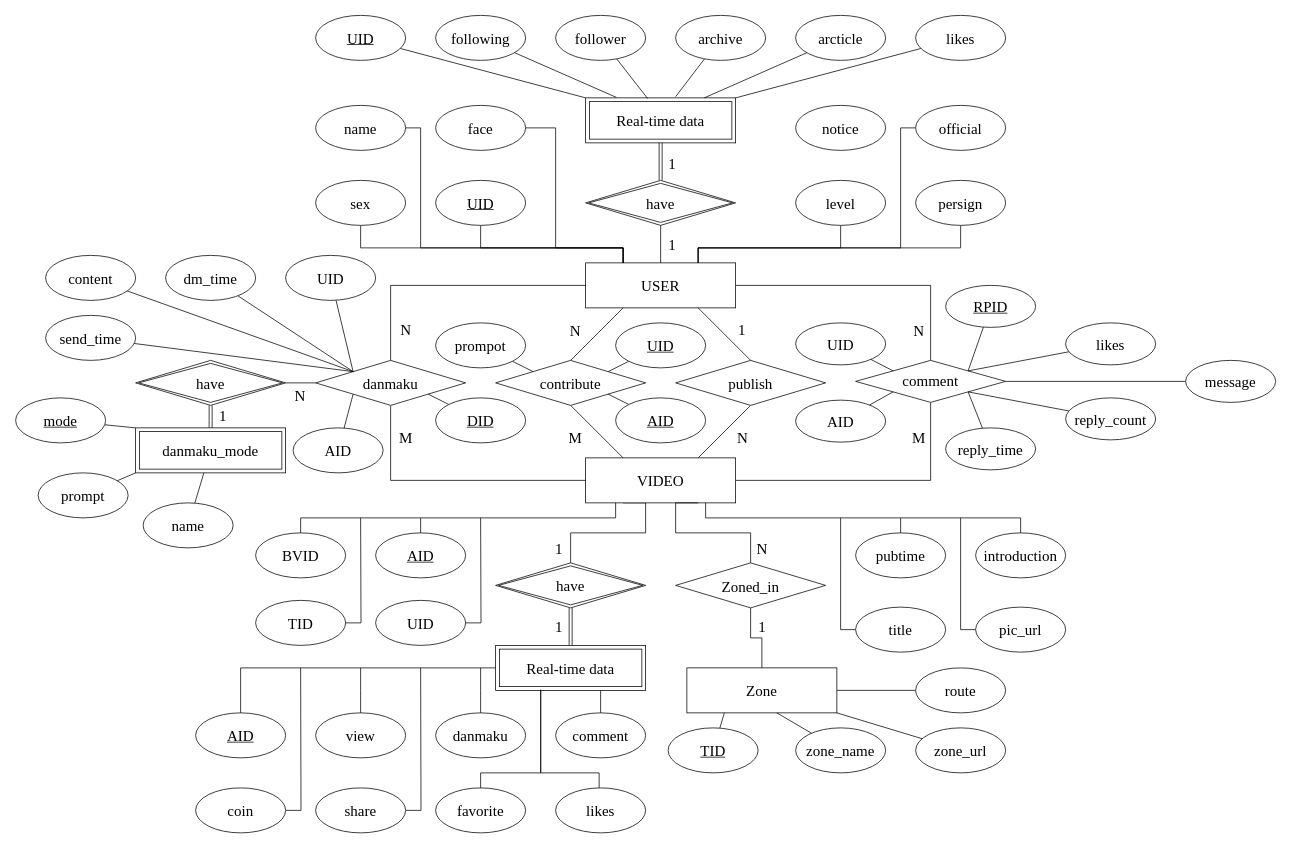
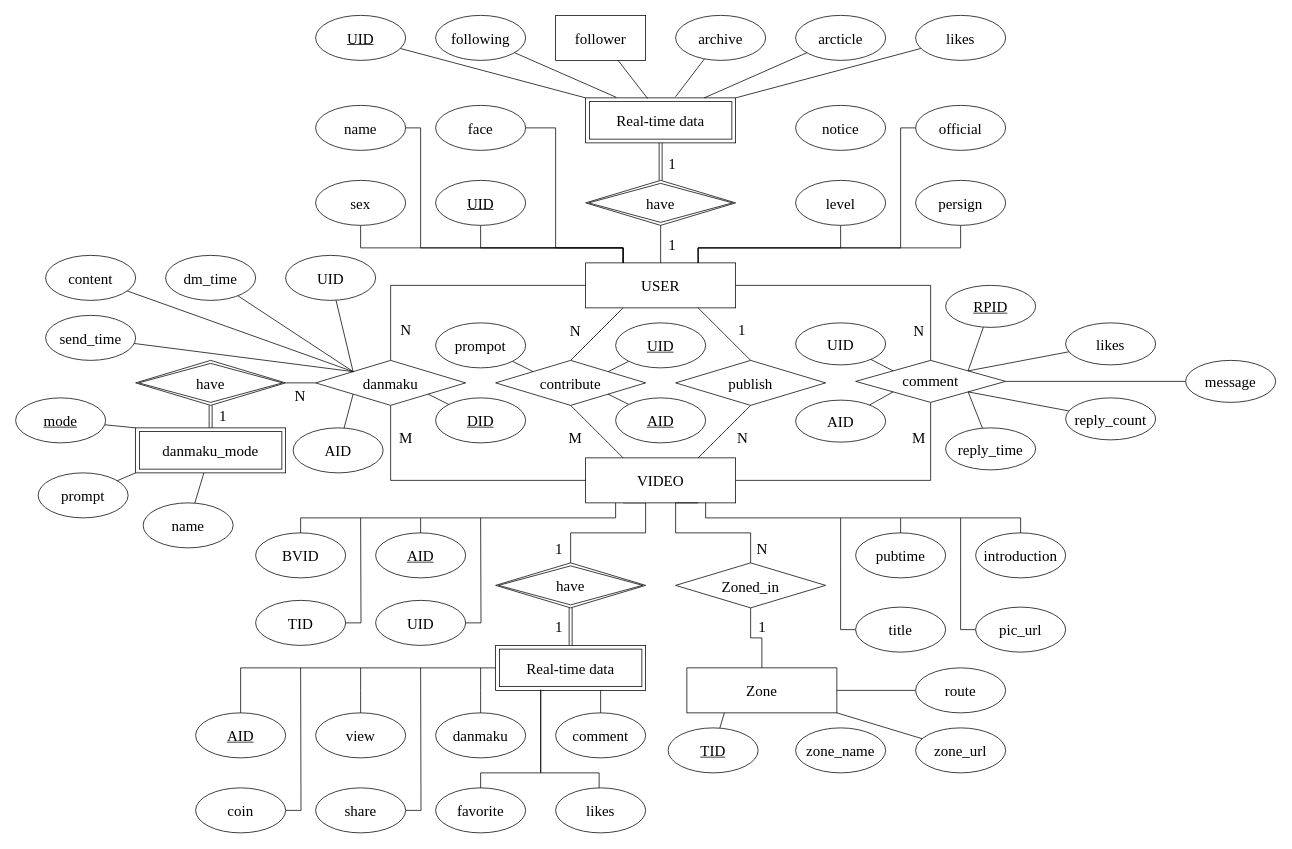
node "follower": shape ellipse -> rectangle
edge "Zone" -- "zone_name": removed
